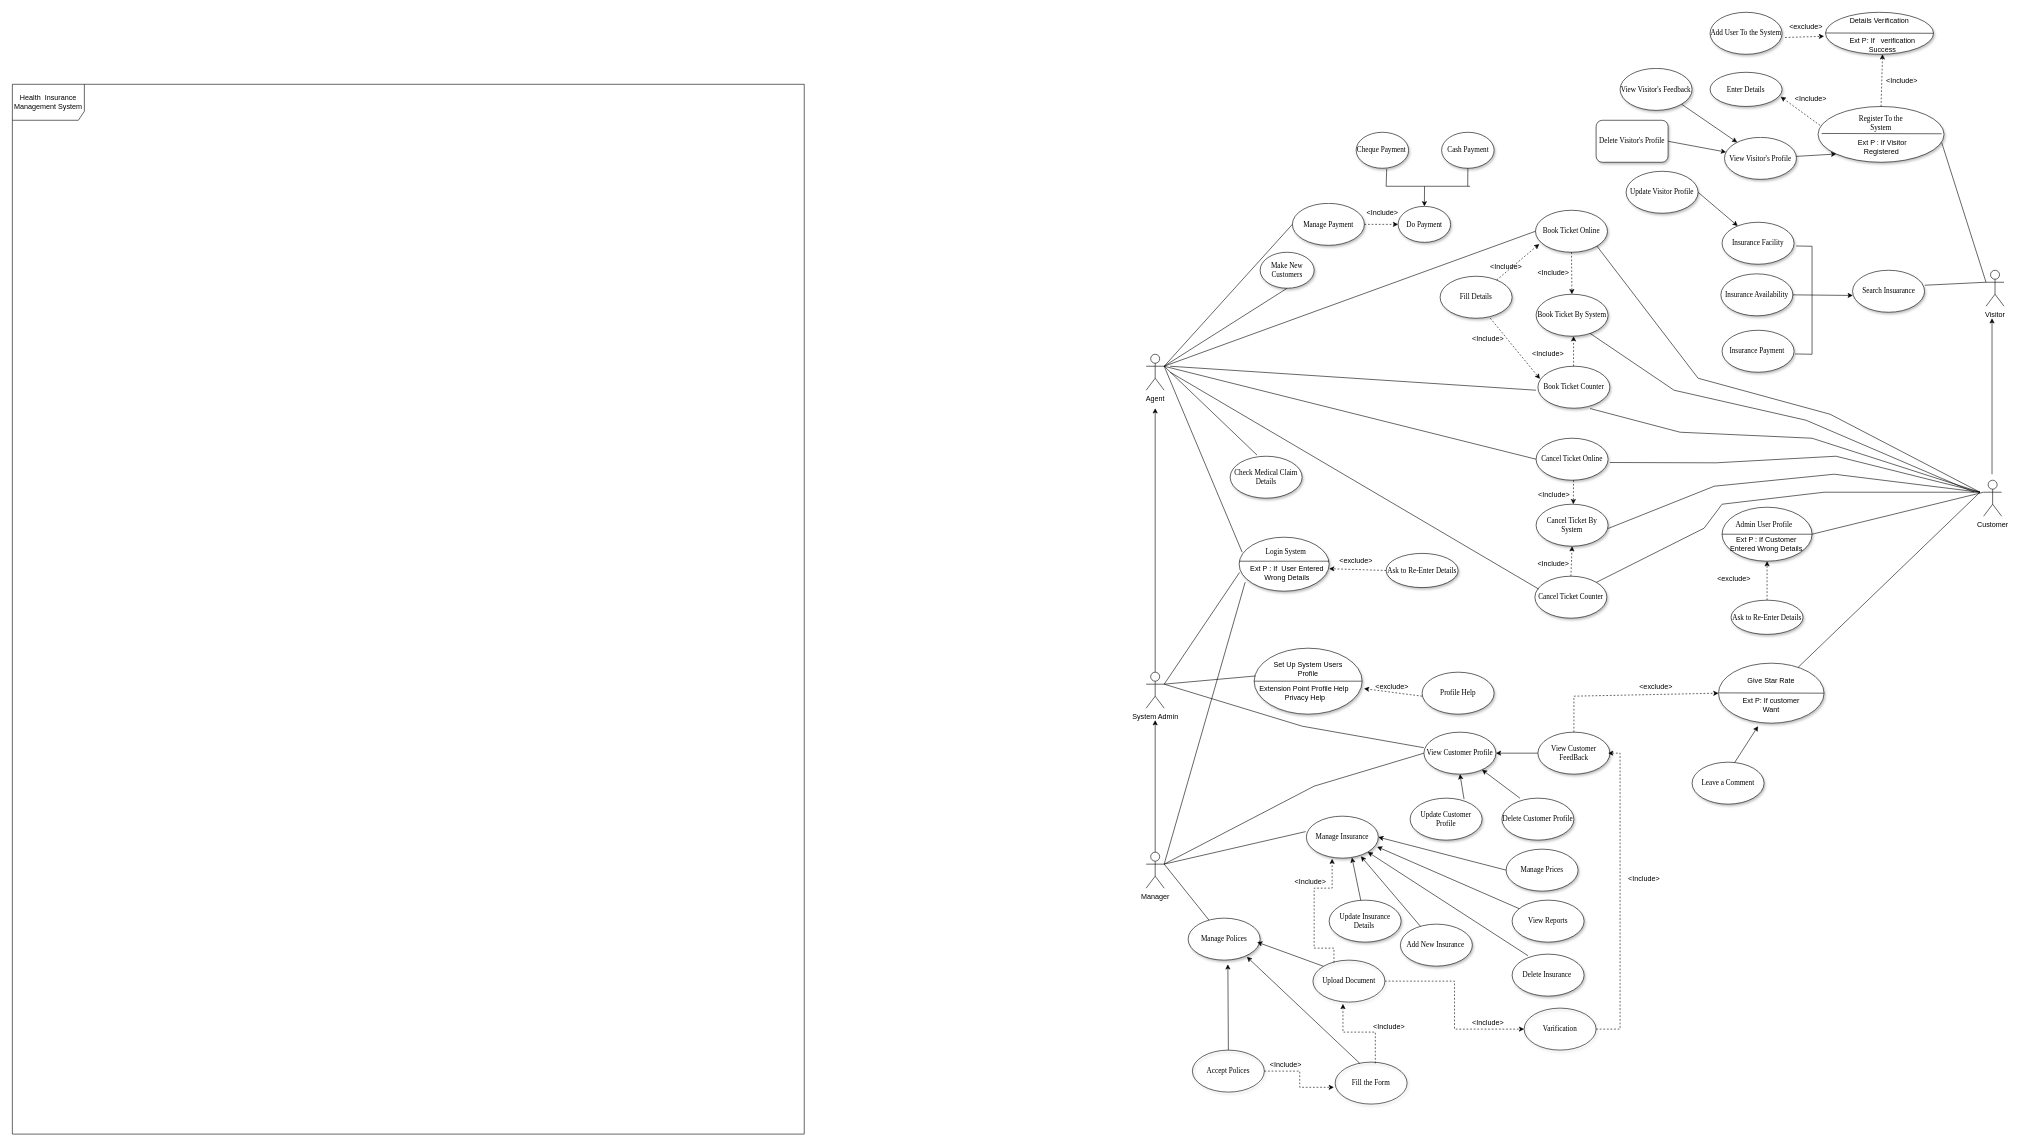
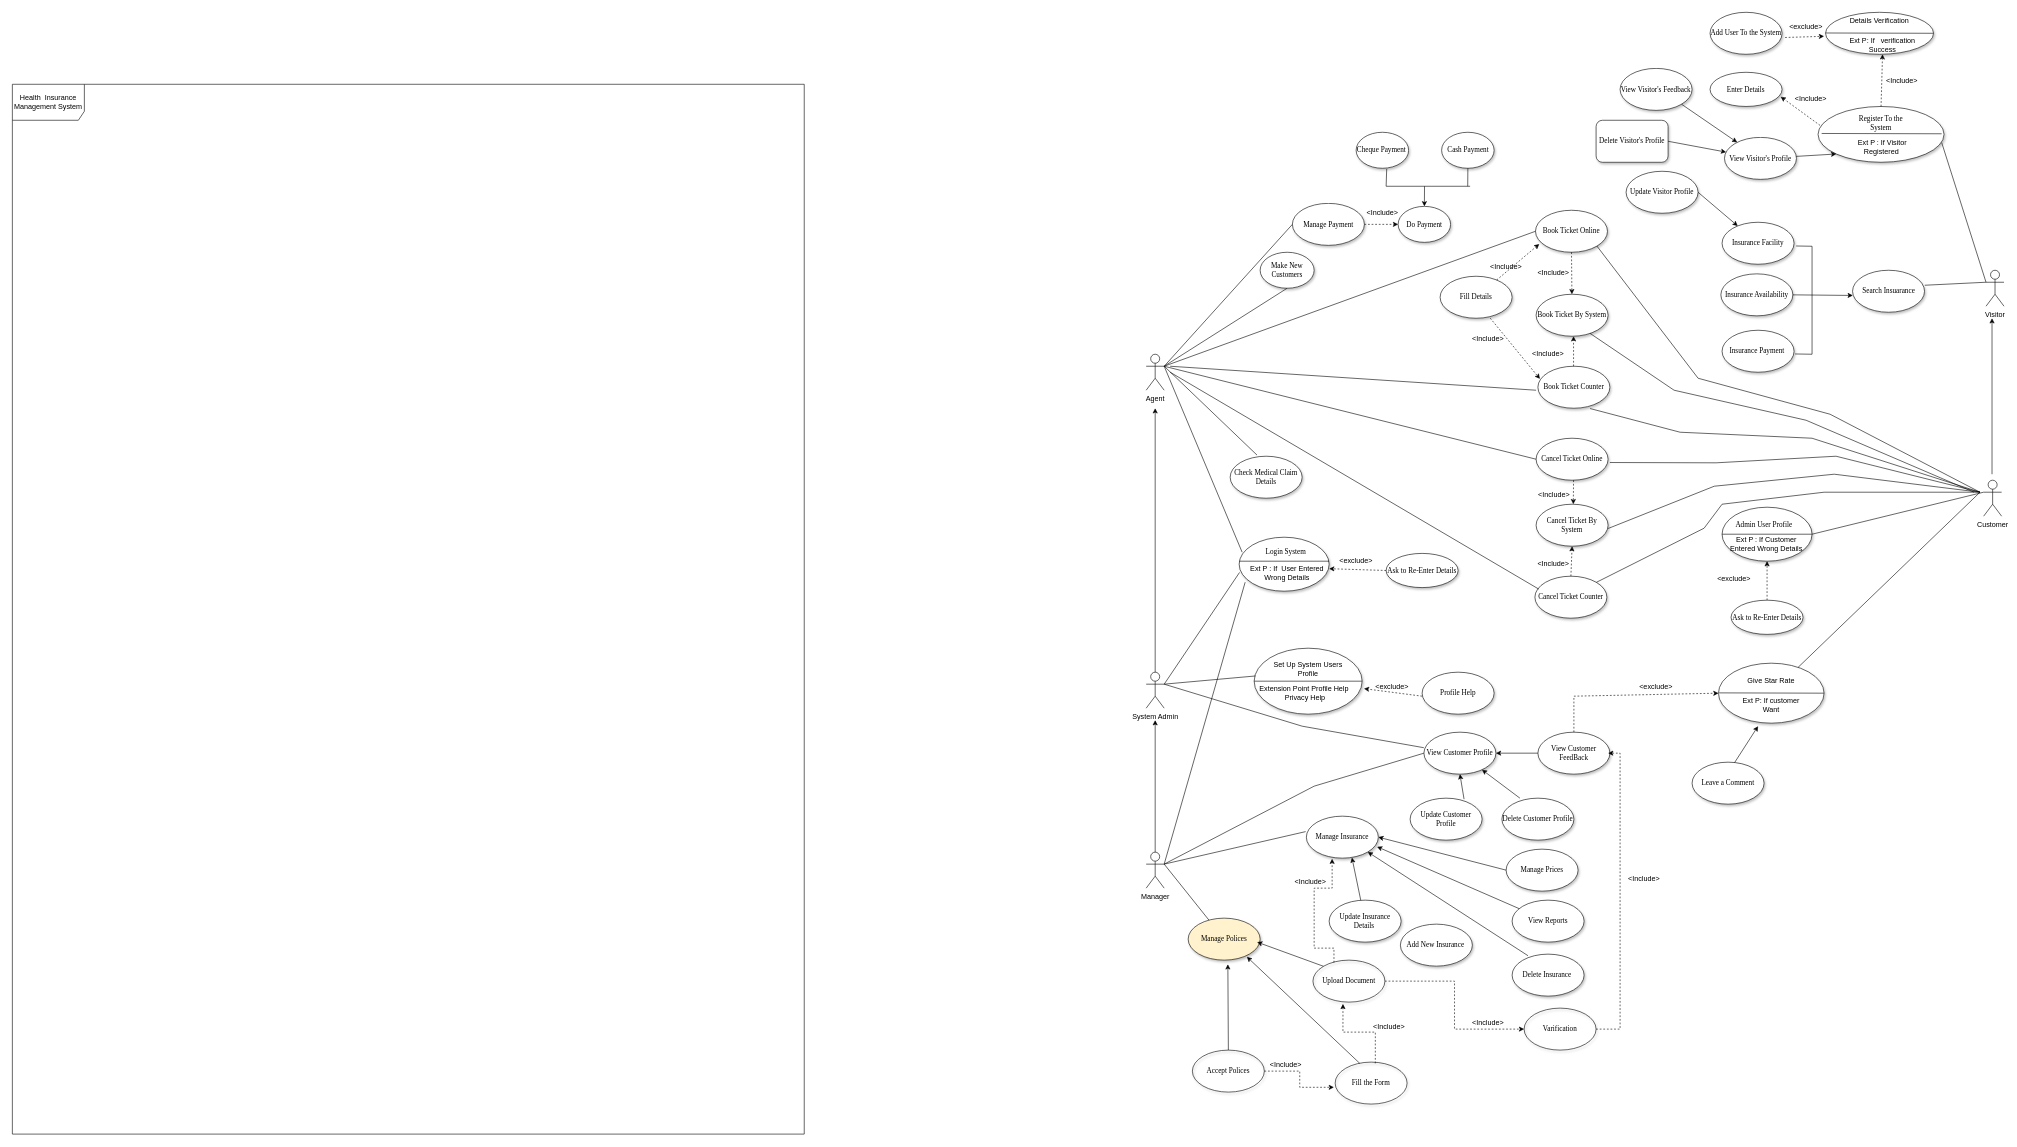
edge "Add New Insurance" -> "Manage Insurance": removed
node "Manage Polices": fillcolor #ffffff -> #fff2cc
